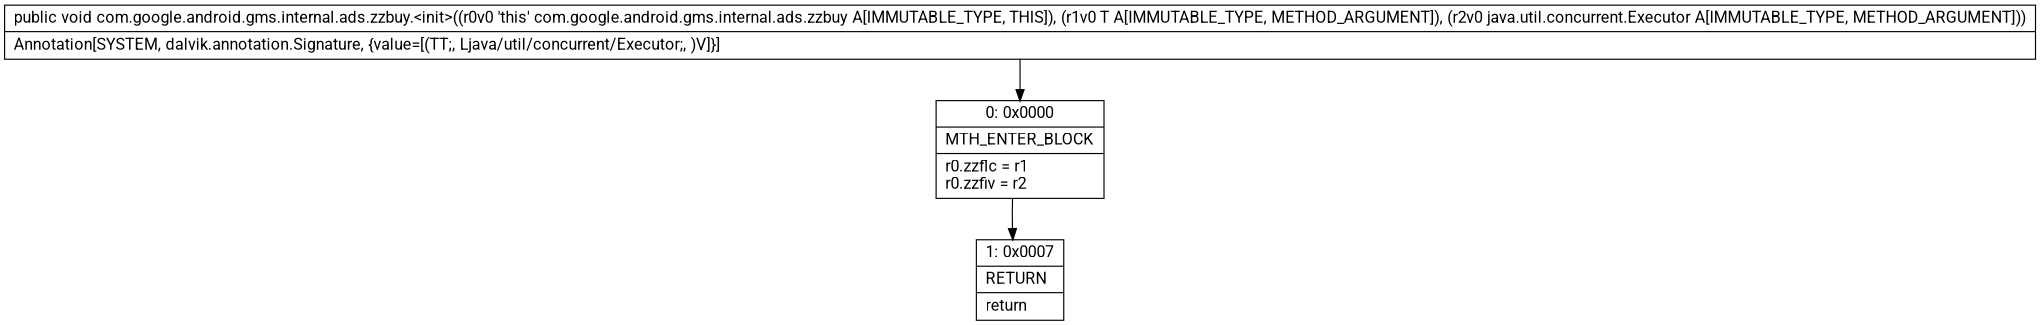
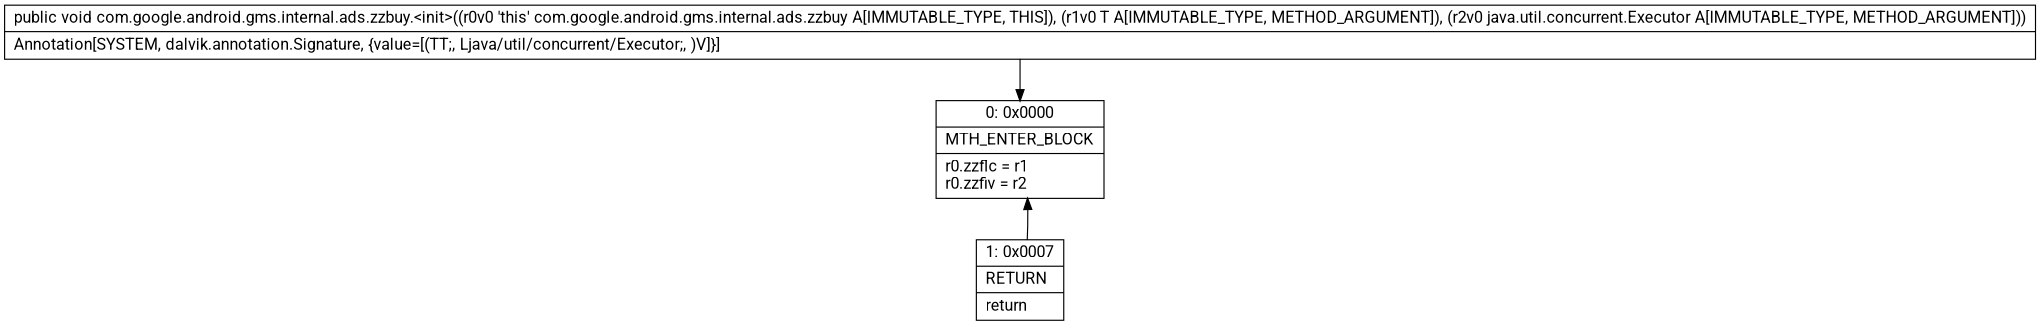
edge "0: 0x0000" -> "1: 0x0007": reversed
